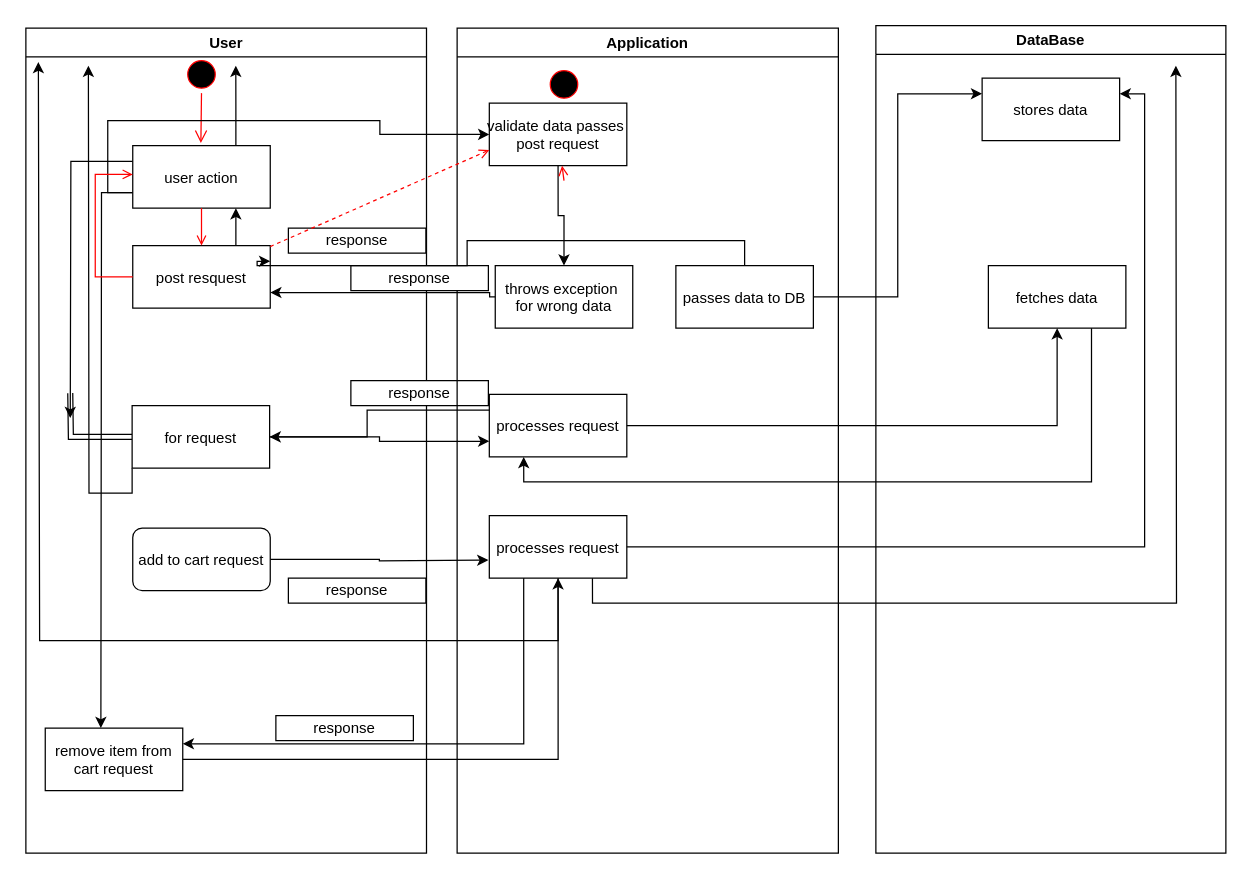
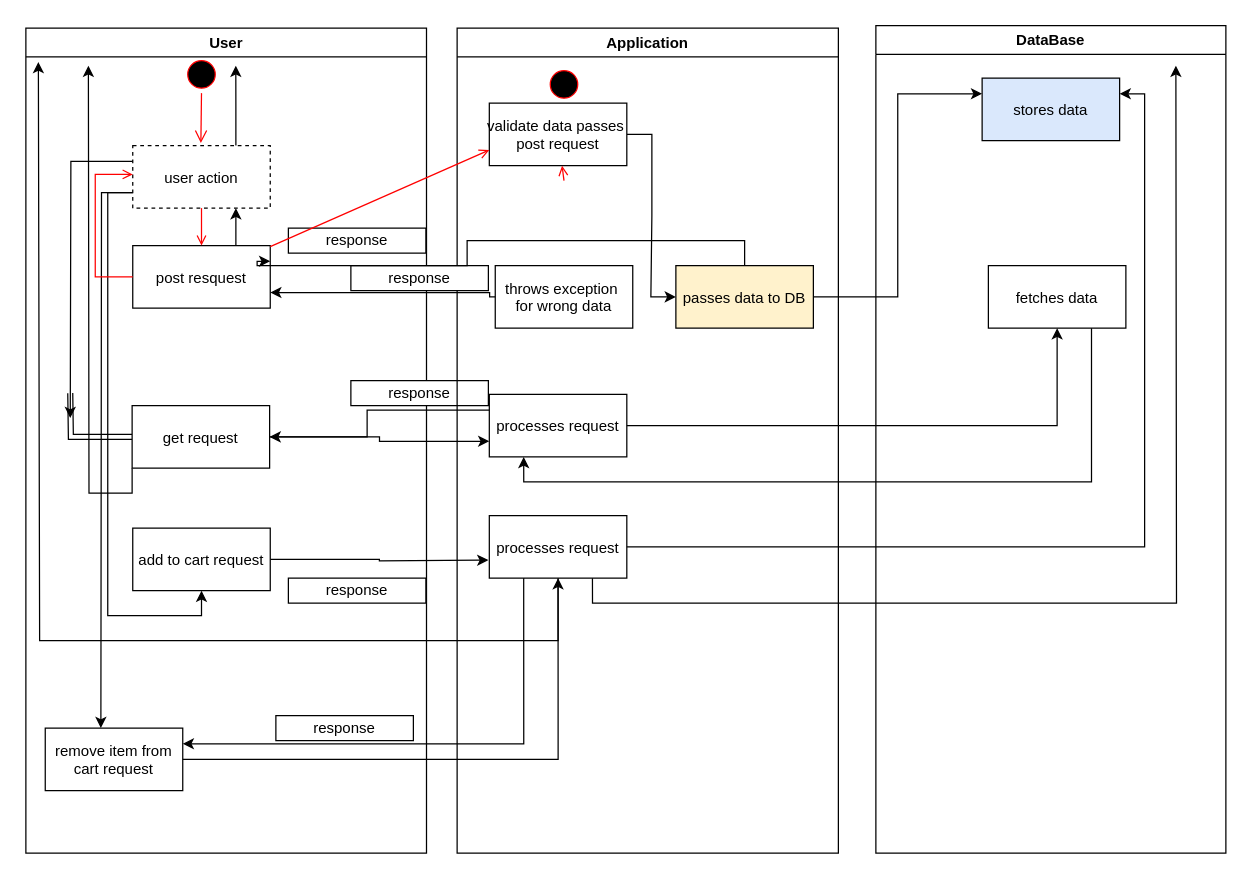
node "stores data": fillcolor #ffffff -> #dae8fc
edge "user action" -> "validate data passes post request": now "user action" -> "add to cart request"
node "user action": style solid -> dashed
edge "post resquest" -> "validate data passes post request": style dashed -> solid
edge "validate data passes post request" -> "passes data to DB": added
edge "validate data passes post request" -> "throws exception for wrong data": removed
node "passes data to DB": fillcolor #ffffff -> #fff2cc
node "for request": label "for request" -> "get request"
node "add to cart request": shape rounded rectangle -> rectangle
